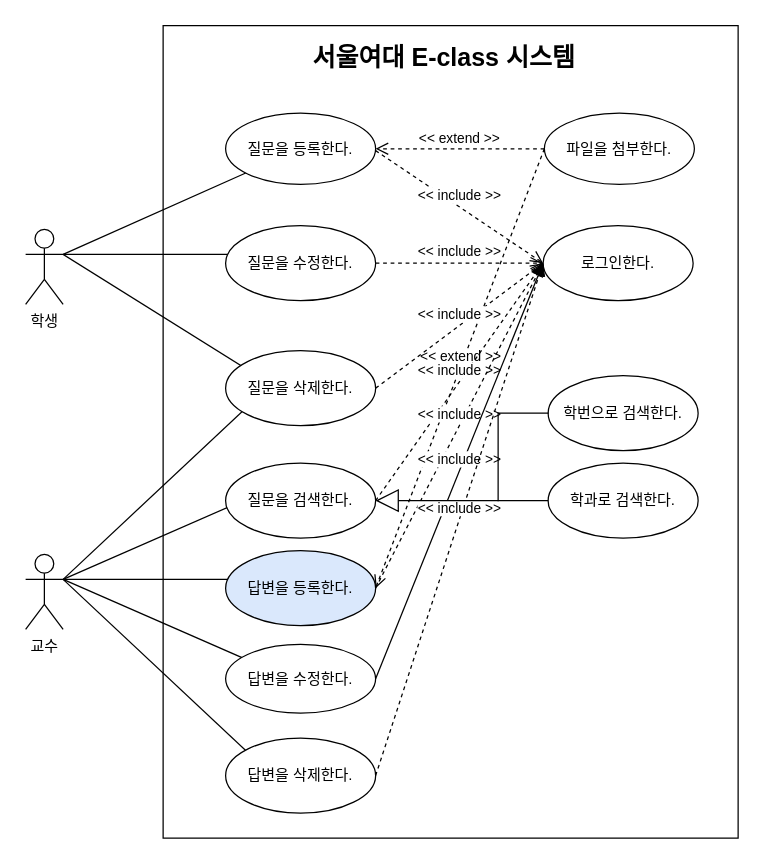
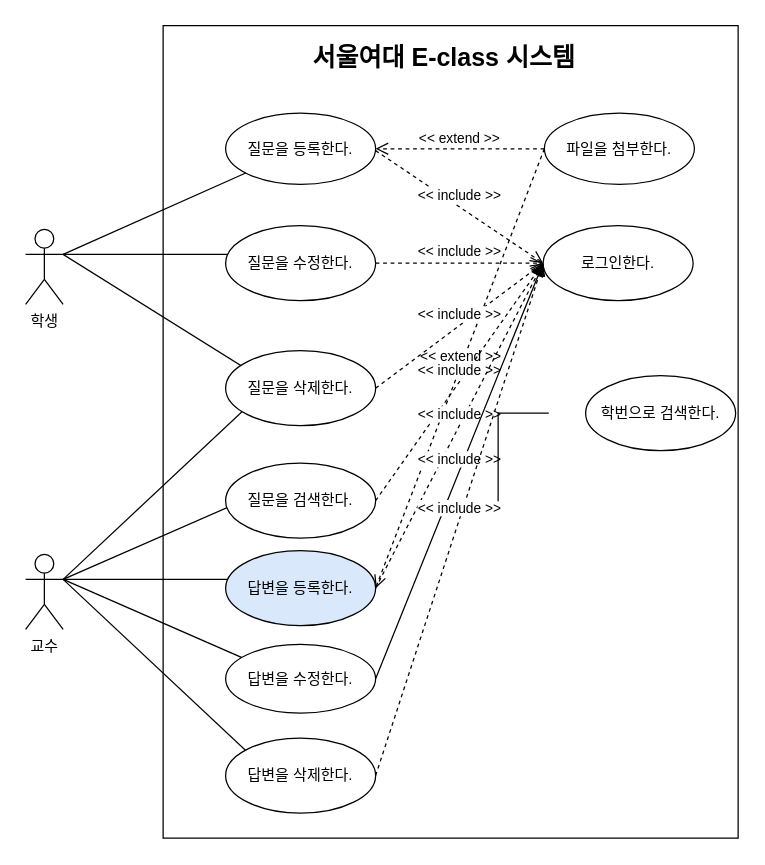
node "학번으로 검색한다.": moved (623, 413) -> (661, 413)
edge "학과로 검색한다." -> "질문을 검색한다.": removed
node "학과로 검색한다.": removed
